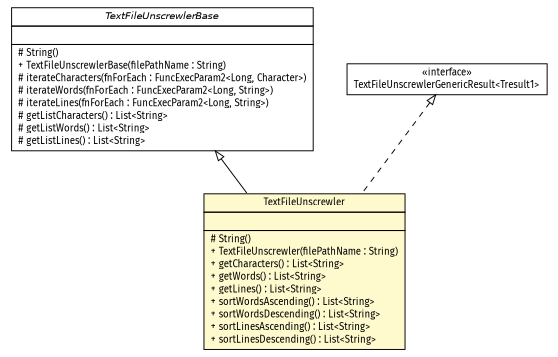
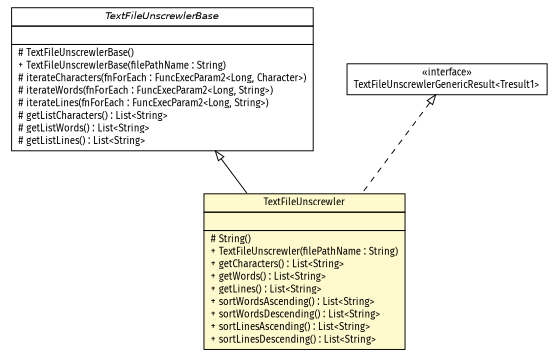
node "TextFileUnscrewlerBase": text "# String()" -> "# TextFileUnscrewlerBase()"
